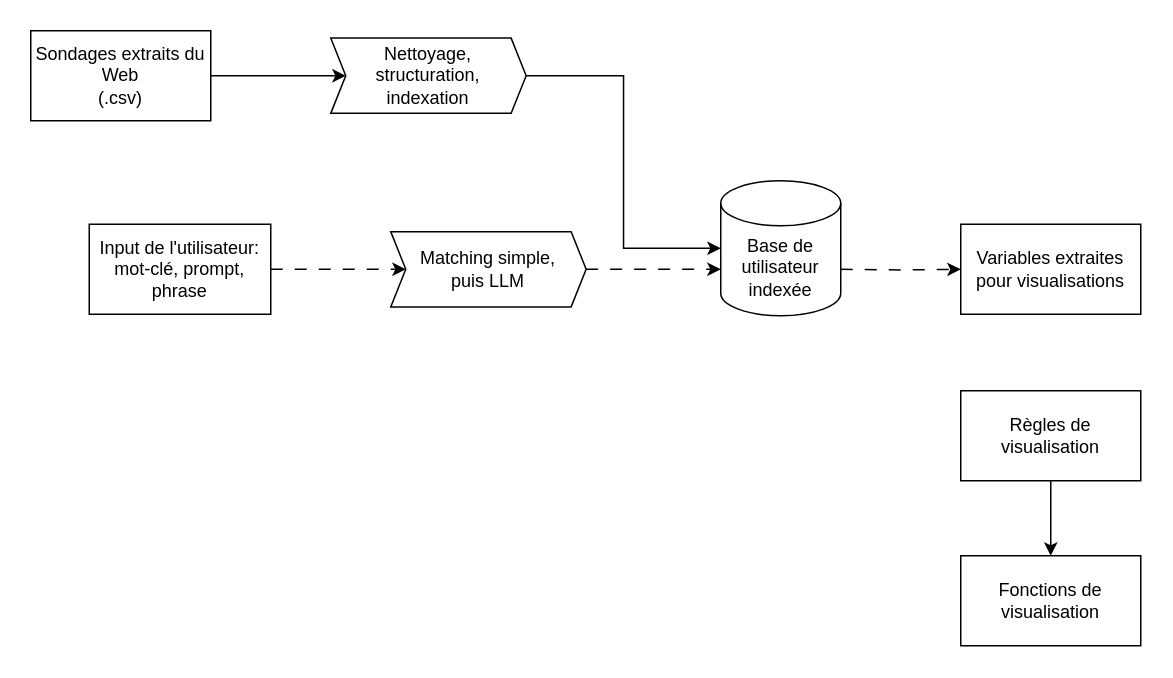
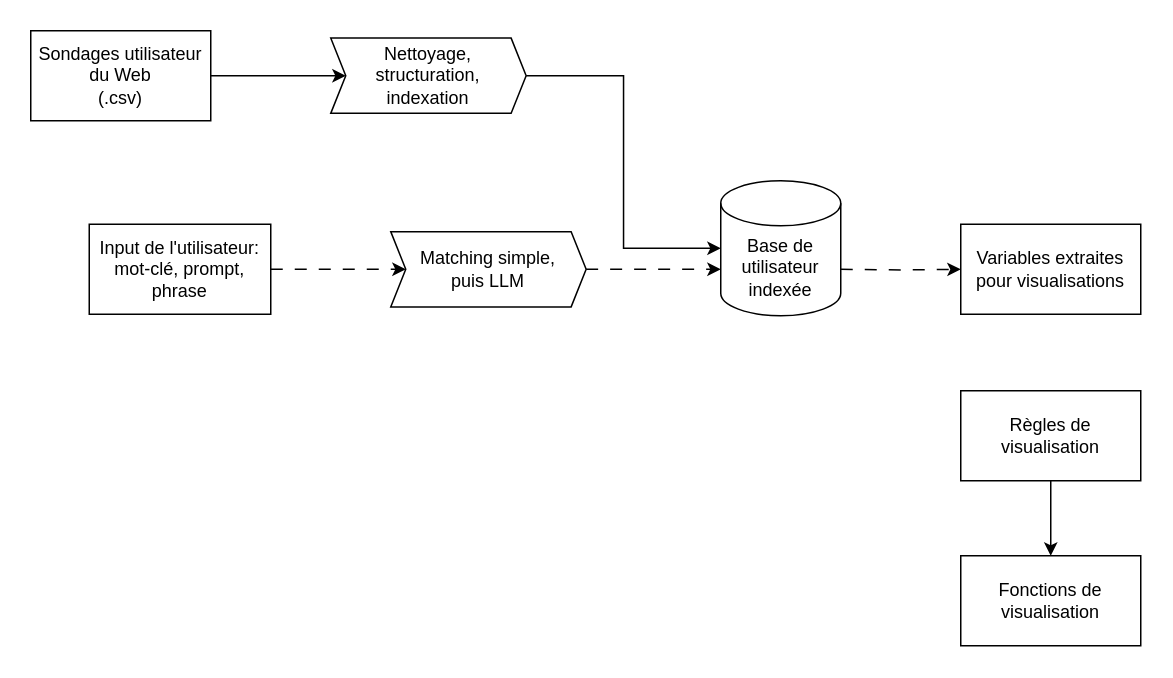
node "Sondages extraits du Web (.csv)": label "Sondages extraits du Web (.csv)" -> "Sondages utilisateur du Web (.csv)"
